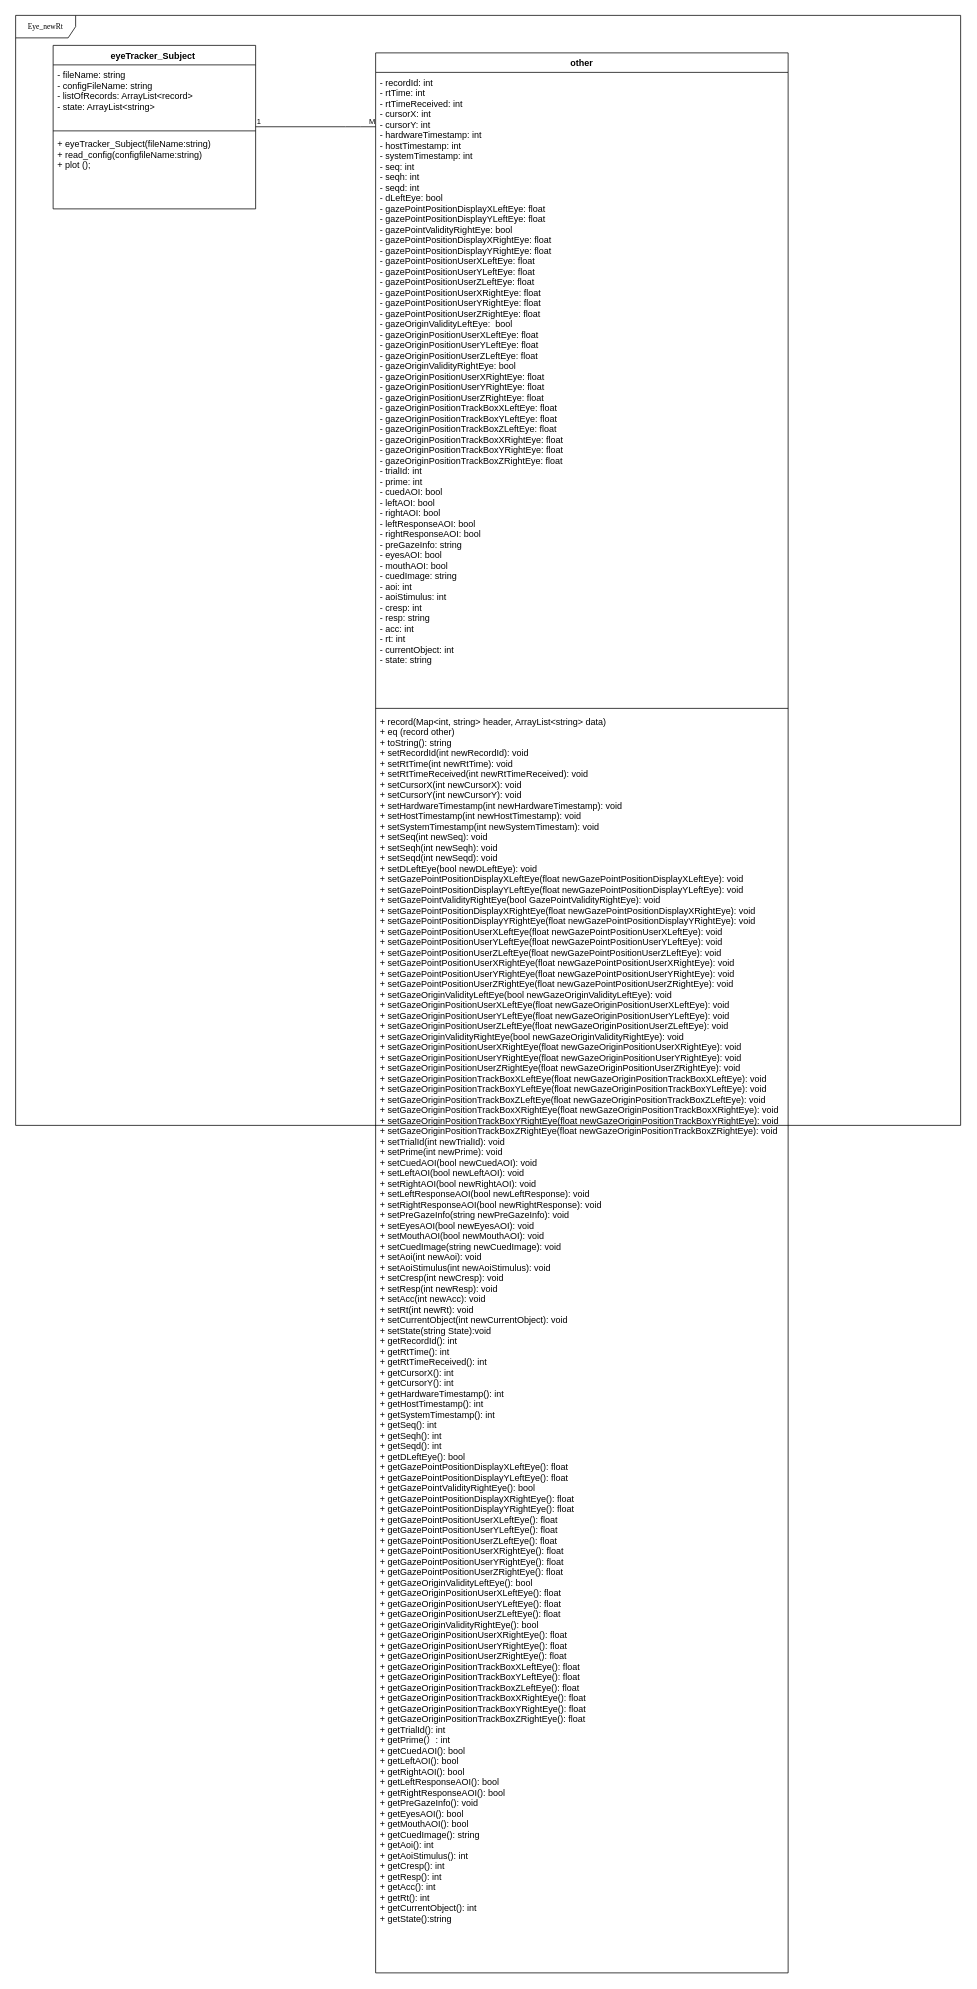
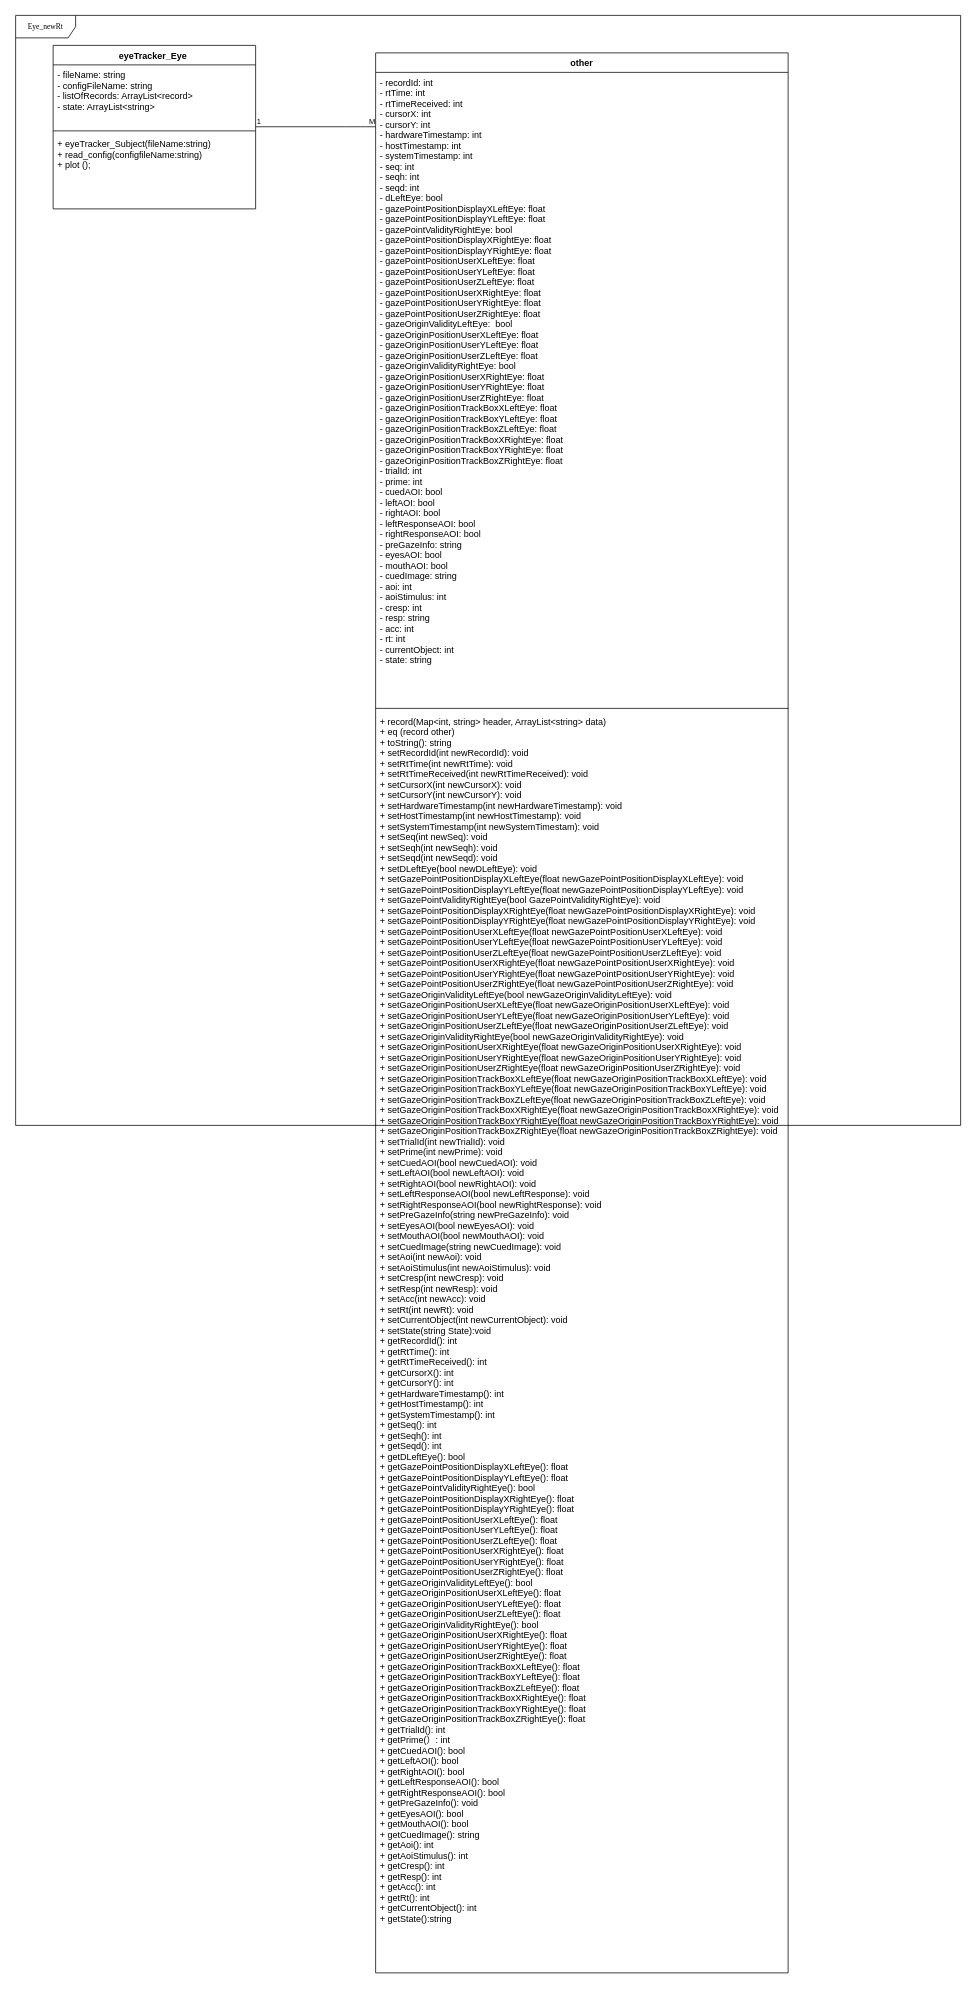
node "eyeTracker_Subject": label "eyeTracker_Subject" -> "eyeTracker_Eye"
